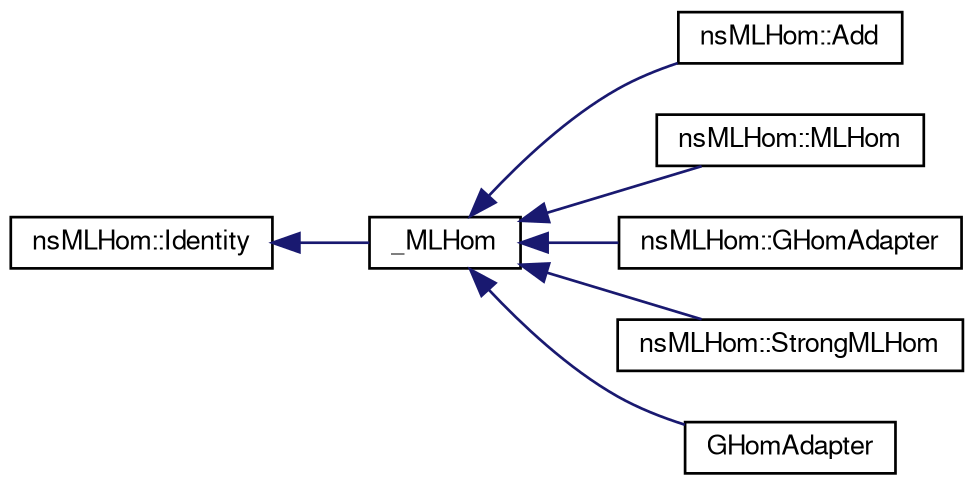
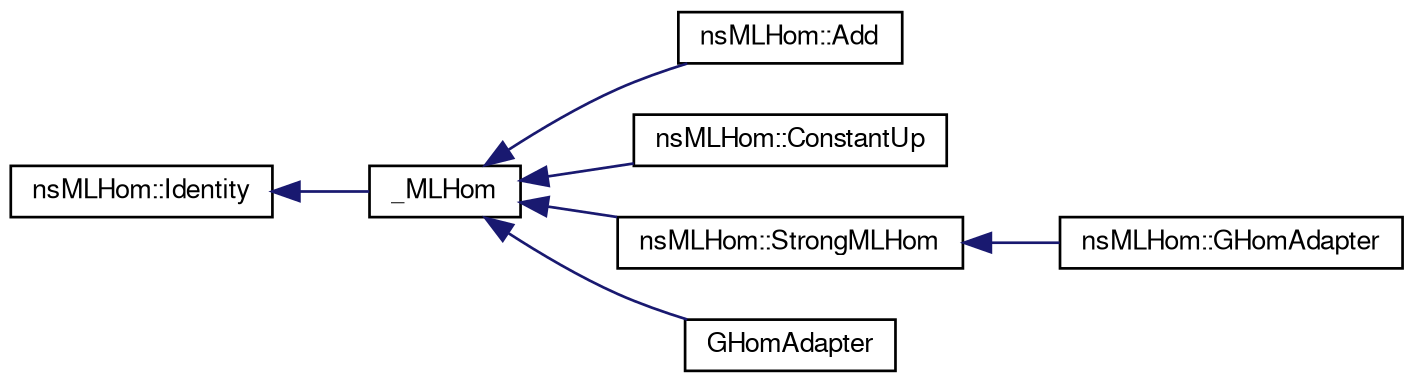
node "nsMLHom::MLHom": label "nsMLHom::MLHom" -> "nsMLHom::ConstantUp"
edge "nsMLHom::GHomAdapter" -> "_MLHom": now "nsMLHom::GHomAdapter" -> "nsMLHom::StrongMLHom"
